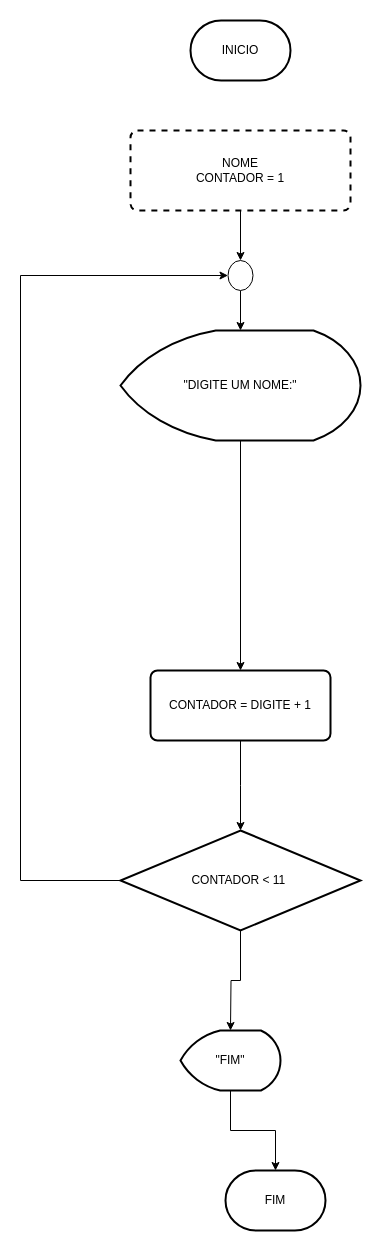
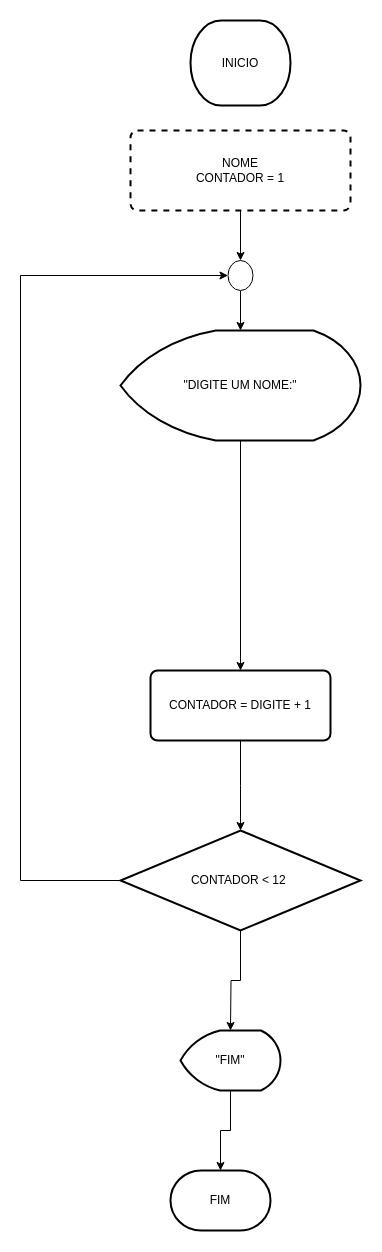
node "INICIO": size 100x60 -> 100x85
node "CONTADOR < 11": label "CONTADOR < 11" -> "CONTADOR < 12"
node "FIM": moved (276, 1201) -> (221, 1201)
